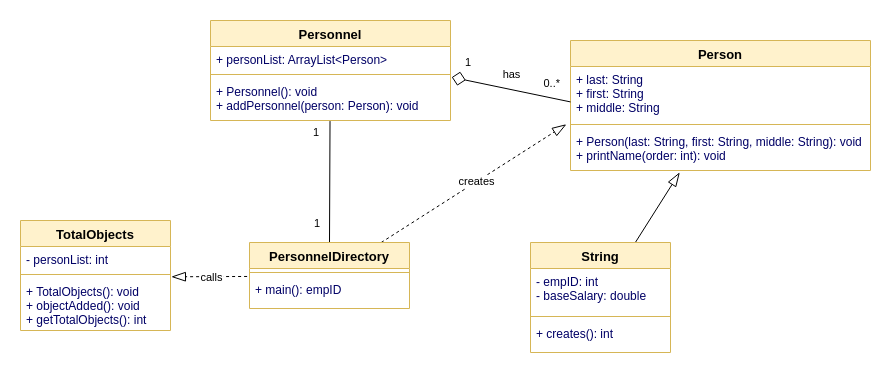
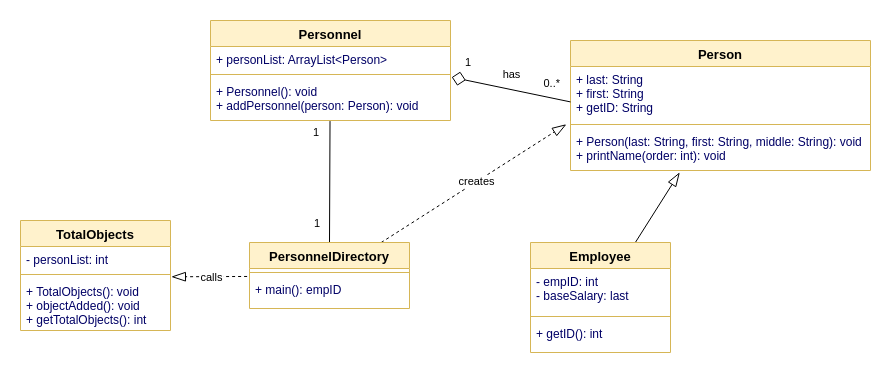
node "+ last: String + first: String + middle: String": label "+ last: String + first: String + middle: String" -> "+ last: String + first: String + getID: String"
node "String": label "String" -> "Employee"
node "- empID: int - baseSalary: double": label "- empID: int - baseSalary: double" -> "- empID: int - baseSalary: last"
node "+ creates(): int": label "+ creates(): int" -> "+ getID(): int"
